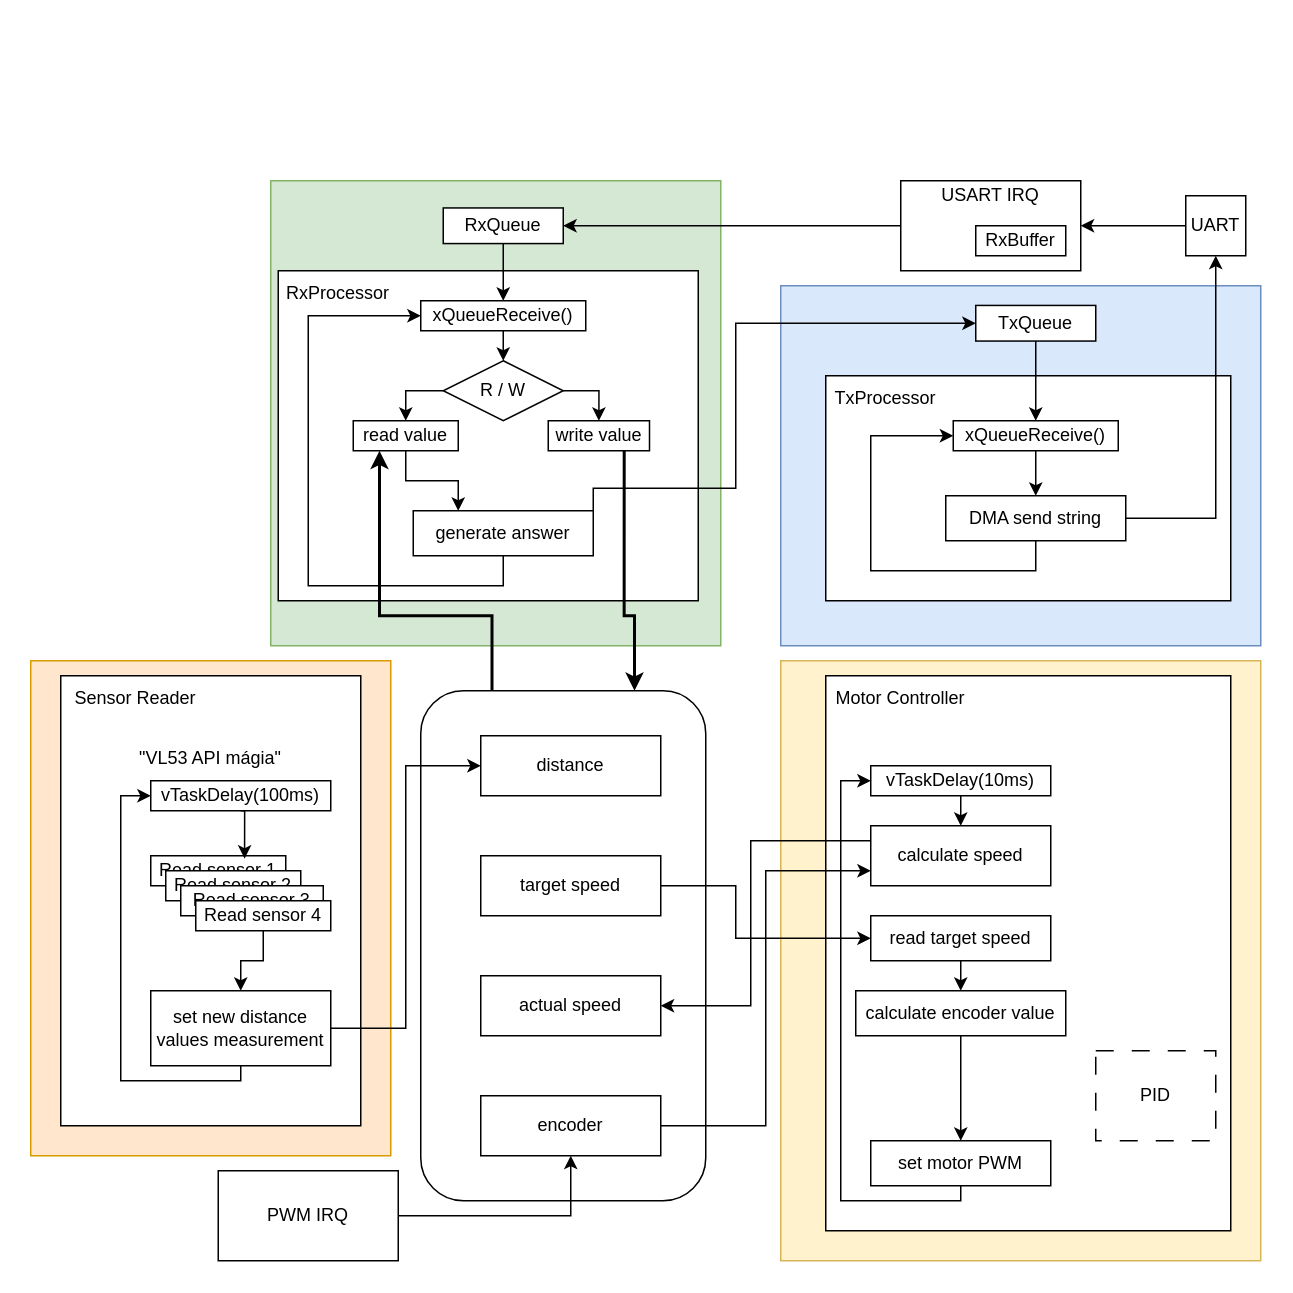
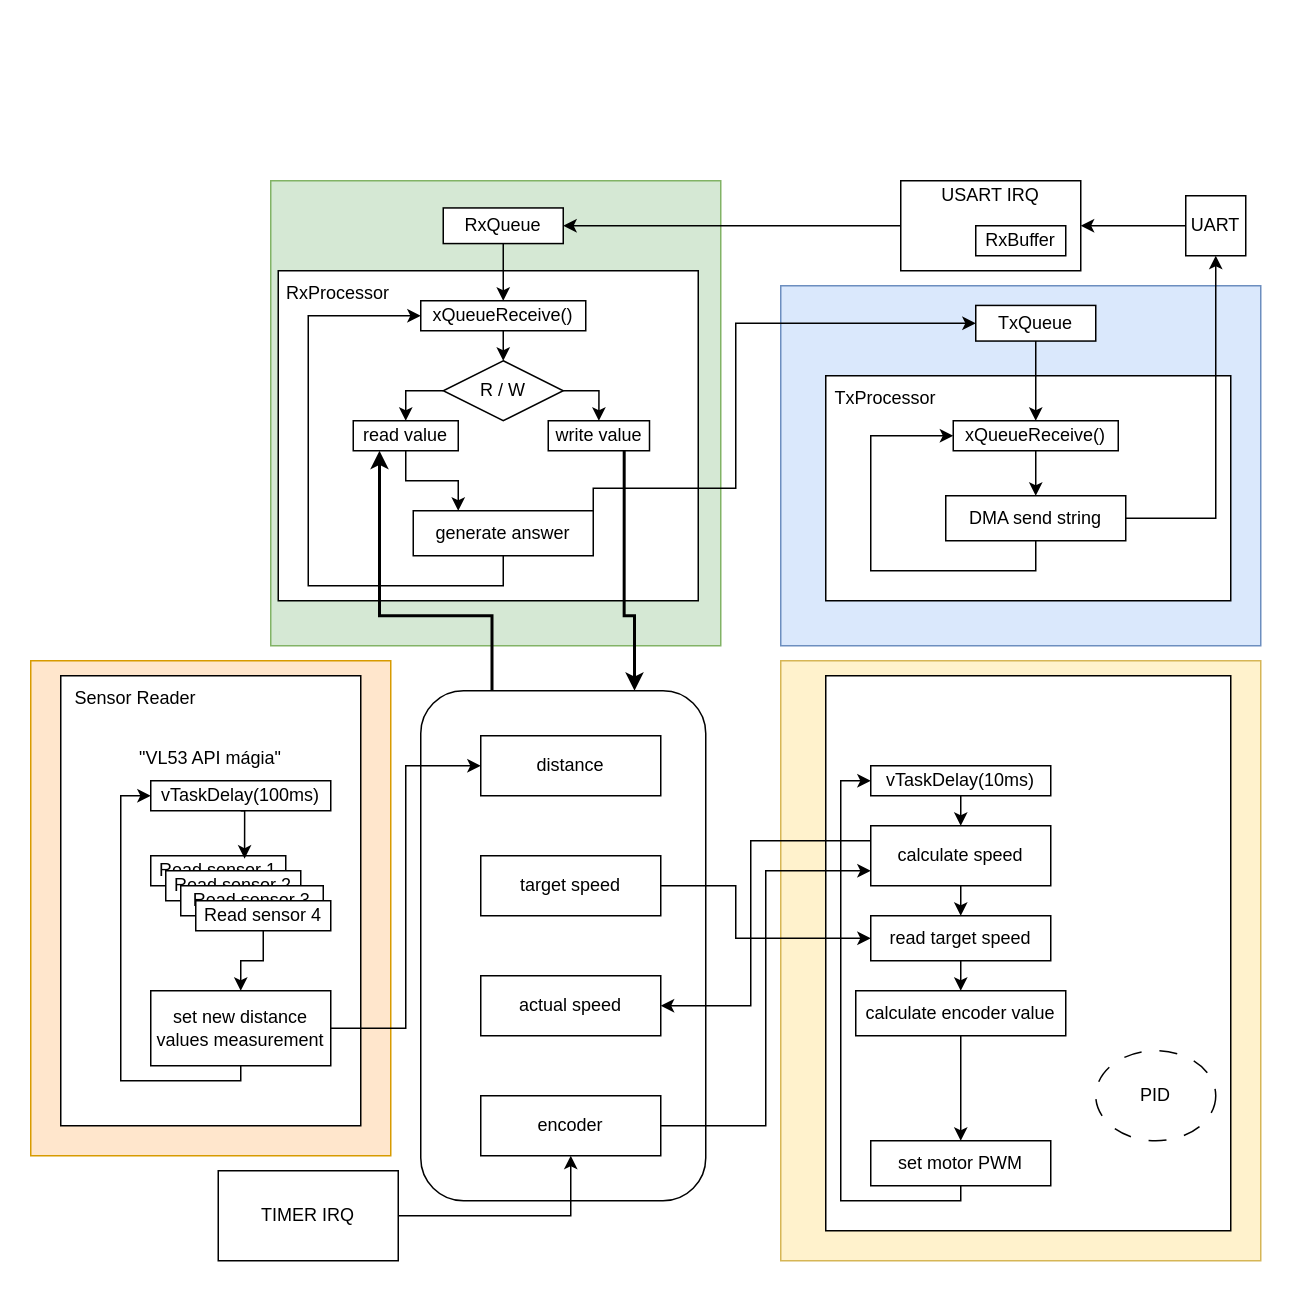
node "Motor Controller": removed
edge "calculate speed" -> "read target speed": added
node "PID": shape rectangle -> ellipse
node "PWM IRQ": label "PWM IRQ" -> "TIMER IRQ"
